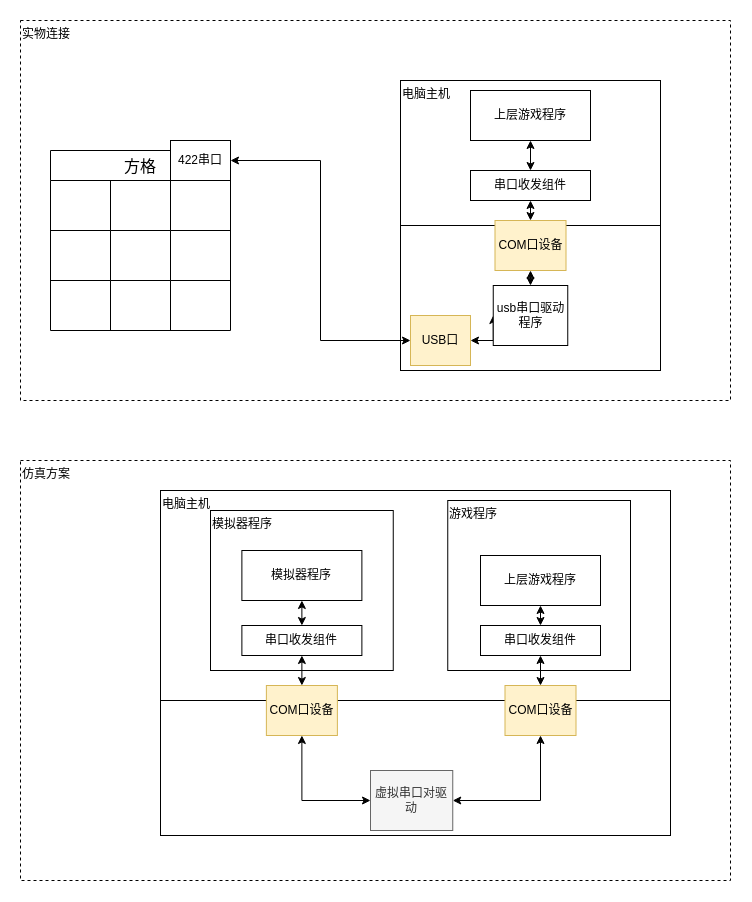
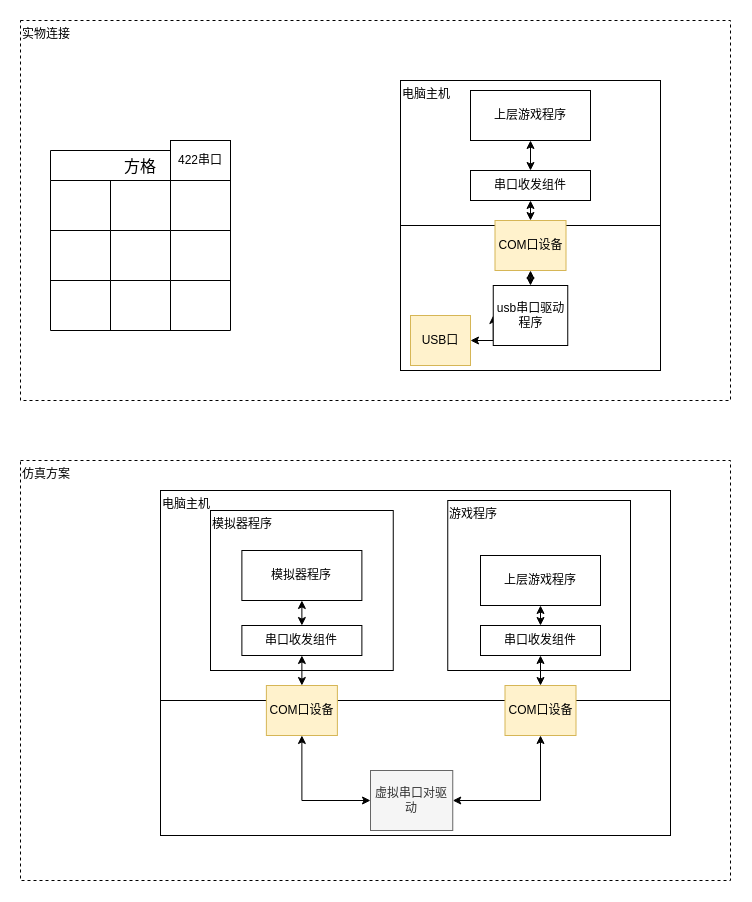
edge "422串口" -- "USB口": removed
